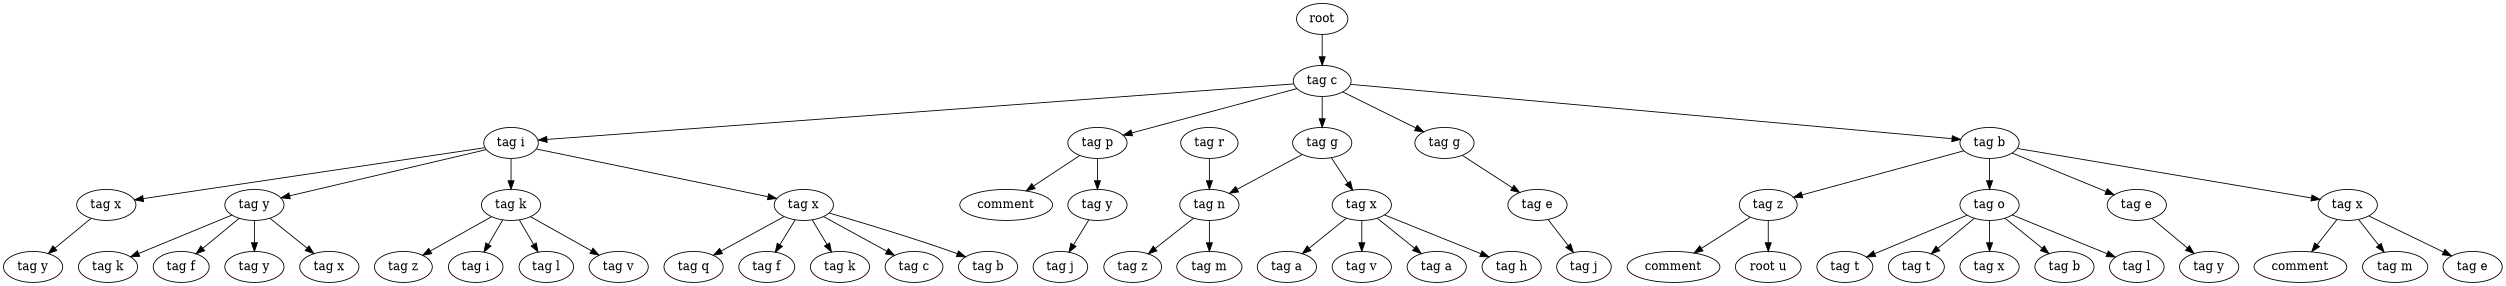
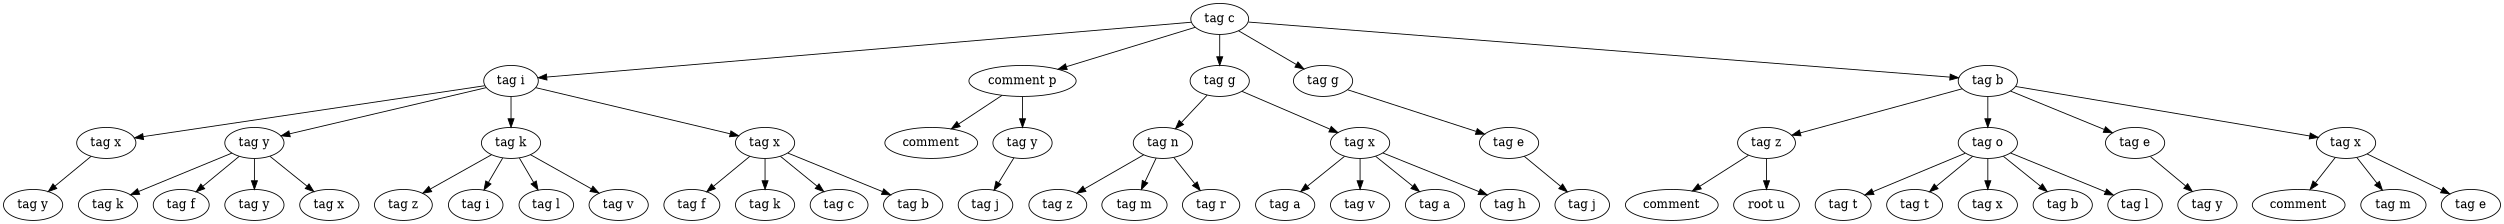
node "root": removed
node "tag p": label "tag p" -> "comment p"
edge "tag r" -> "tag n": reversed
node "tag q": removed
